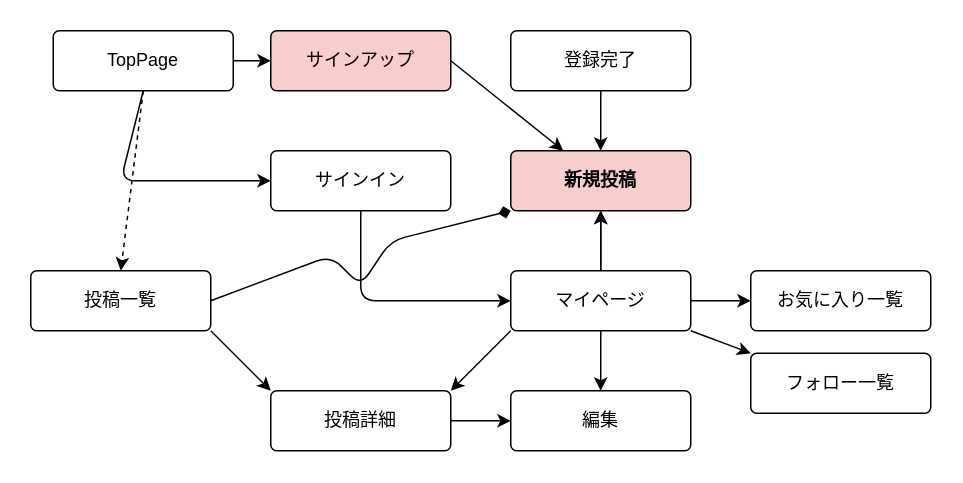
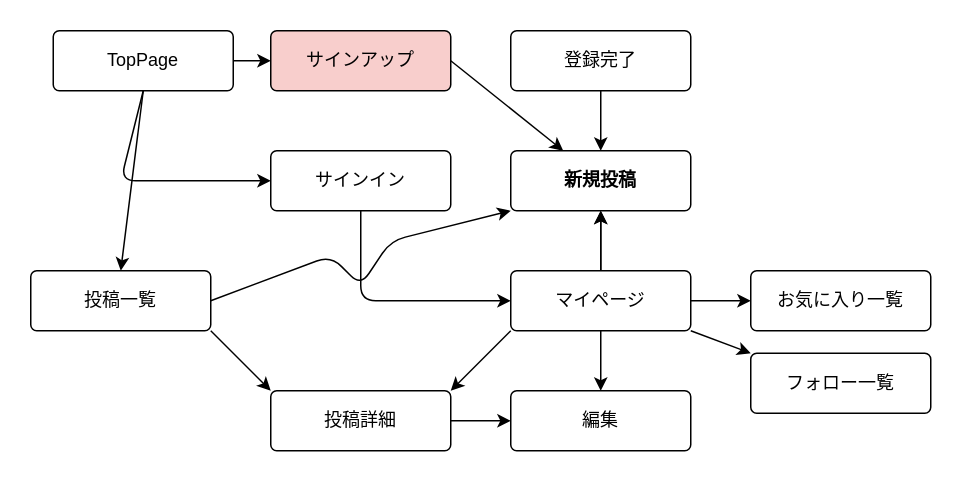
node "新規投稿": fillcolor #f8cecc -> #ffffff
edge "TopPage" -> "投稿一覧": style dashed -> solid
edge "投稿一覧" -> "新規投稿": arrowhead diamond -> classic
